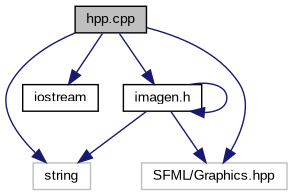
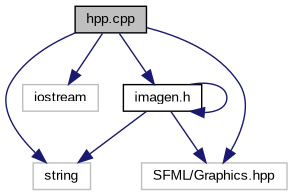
node "iostream": color black -> grey75
